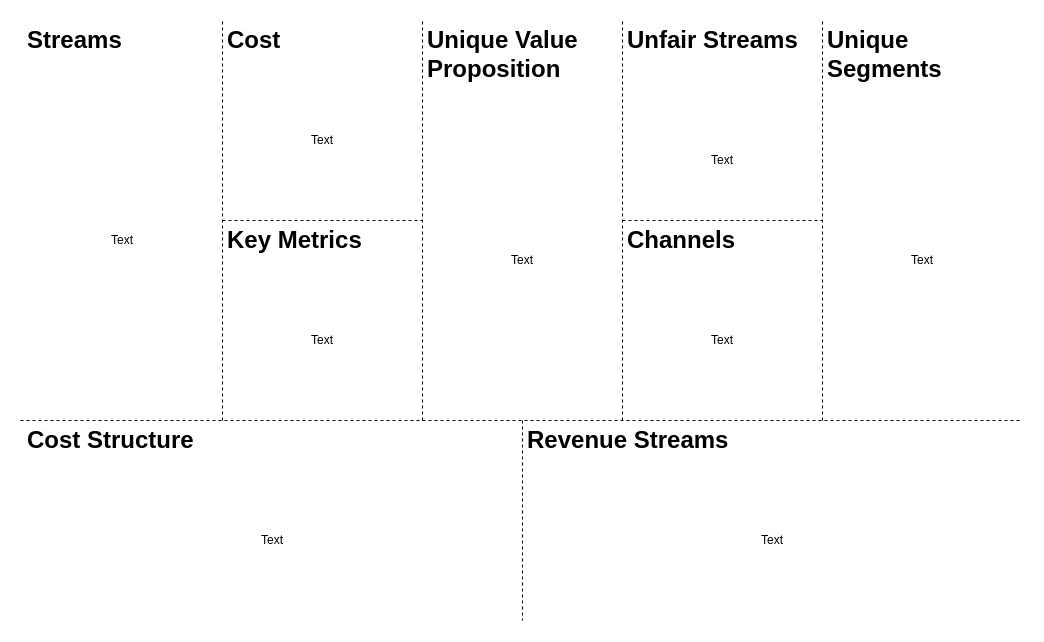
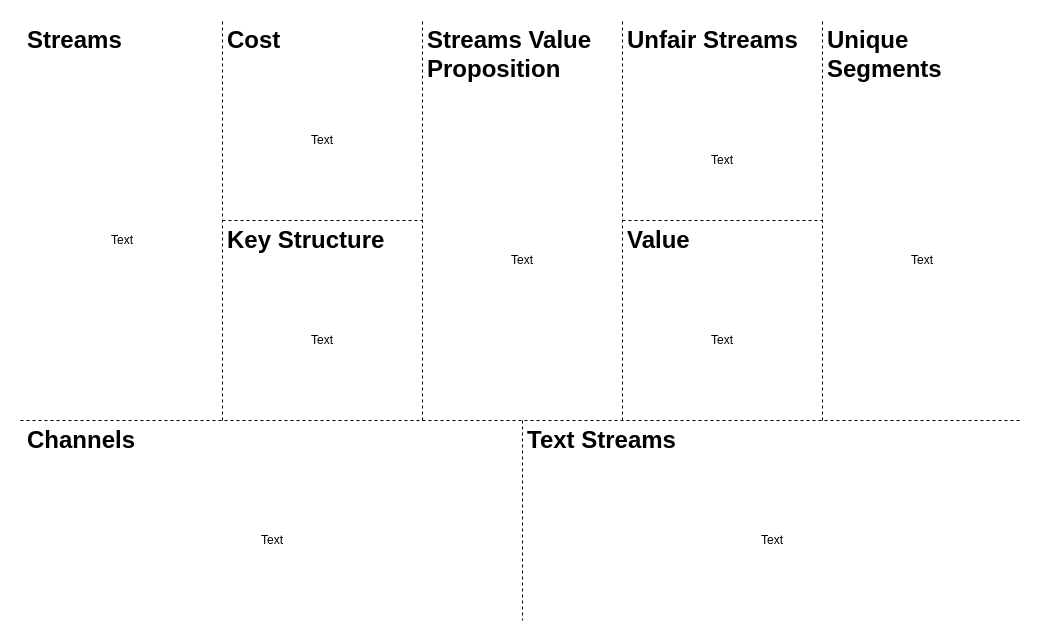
node "Unique Value Proposition": label "Unique Value Proposition" -> "Streams Value Proposition"
node "Key Metrics": label "Key Metrics" -> "Key Structure"
node "Channels": label "Channels" -> "Value"
node "Cost Structure": label "Cost Structure" -> "Channels Structure"
node "Revenue Streams": label "Revenue Streams" -> "Text Streams"
